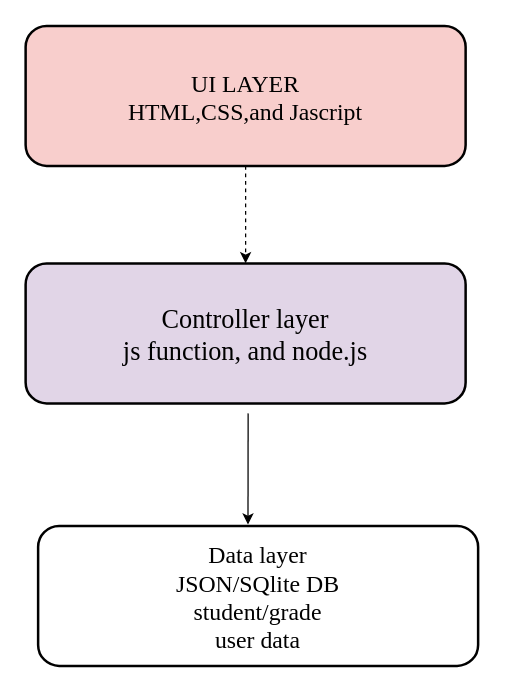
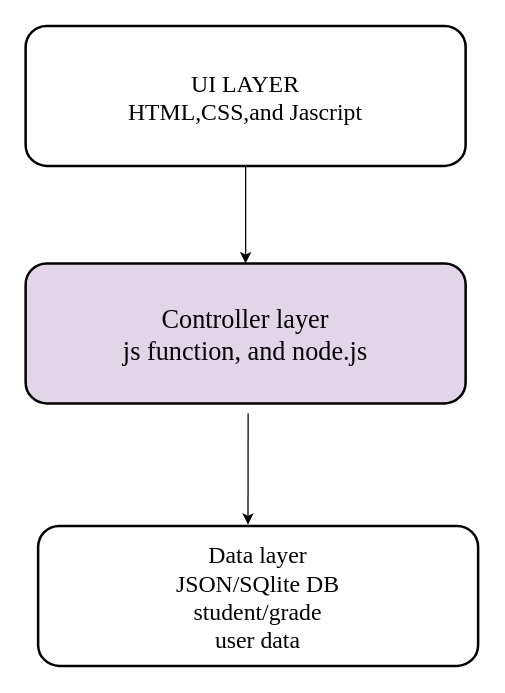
node "UI LAYER HTML,CSS,and Jascript": fillcolor #f8cecc -> #ffffff
edge "UI LAYER HTML,CSS,and Jascript" -> "Controller layer js function, and node.js": style dashed -> solid
